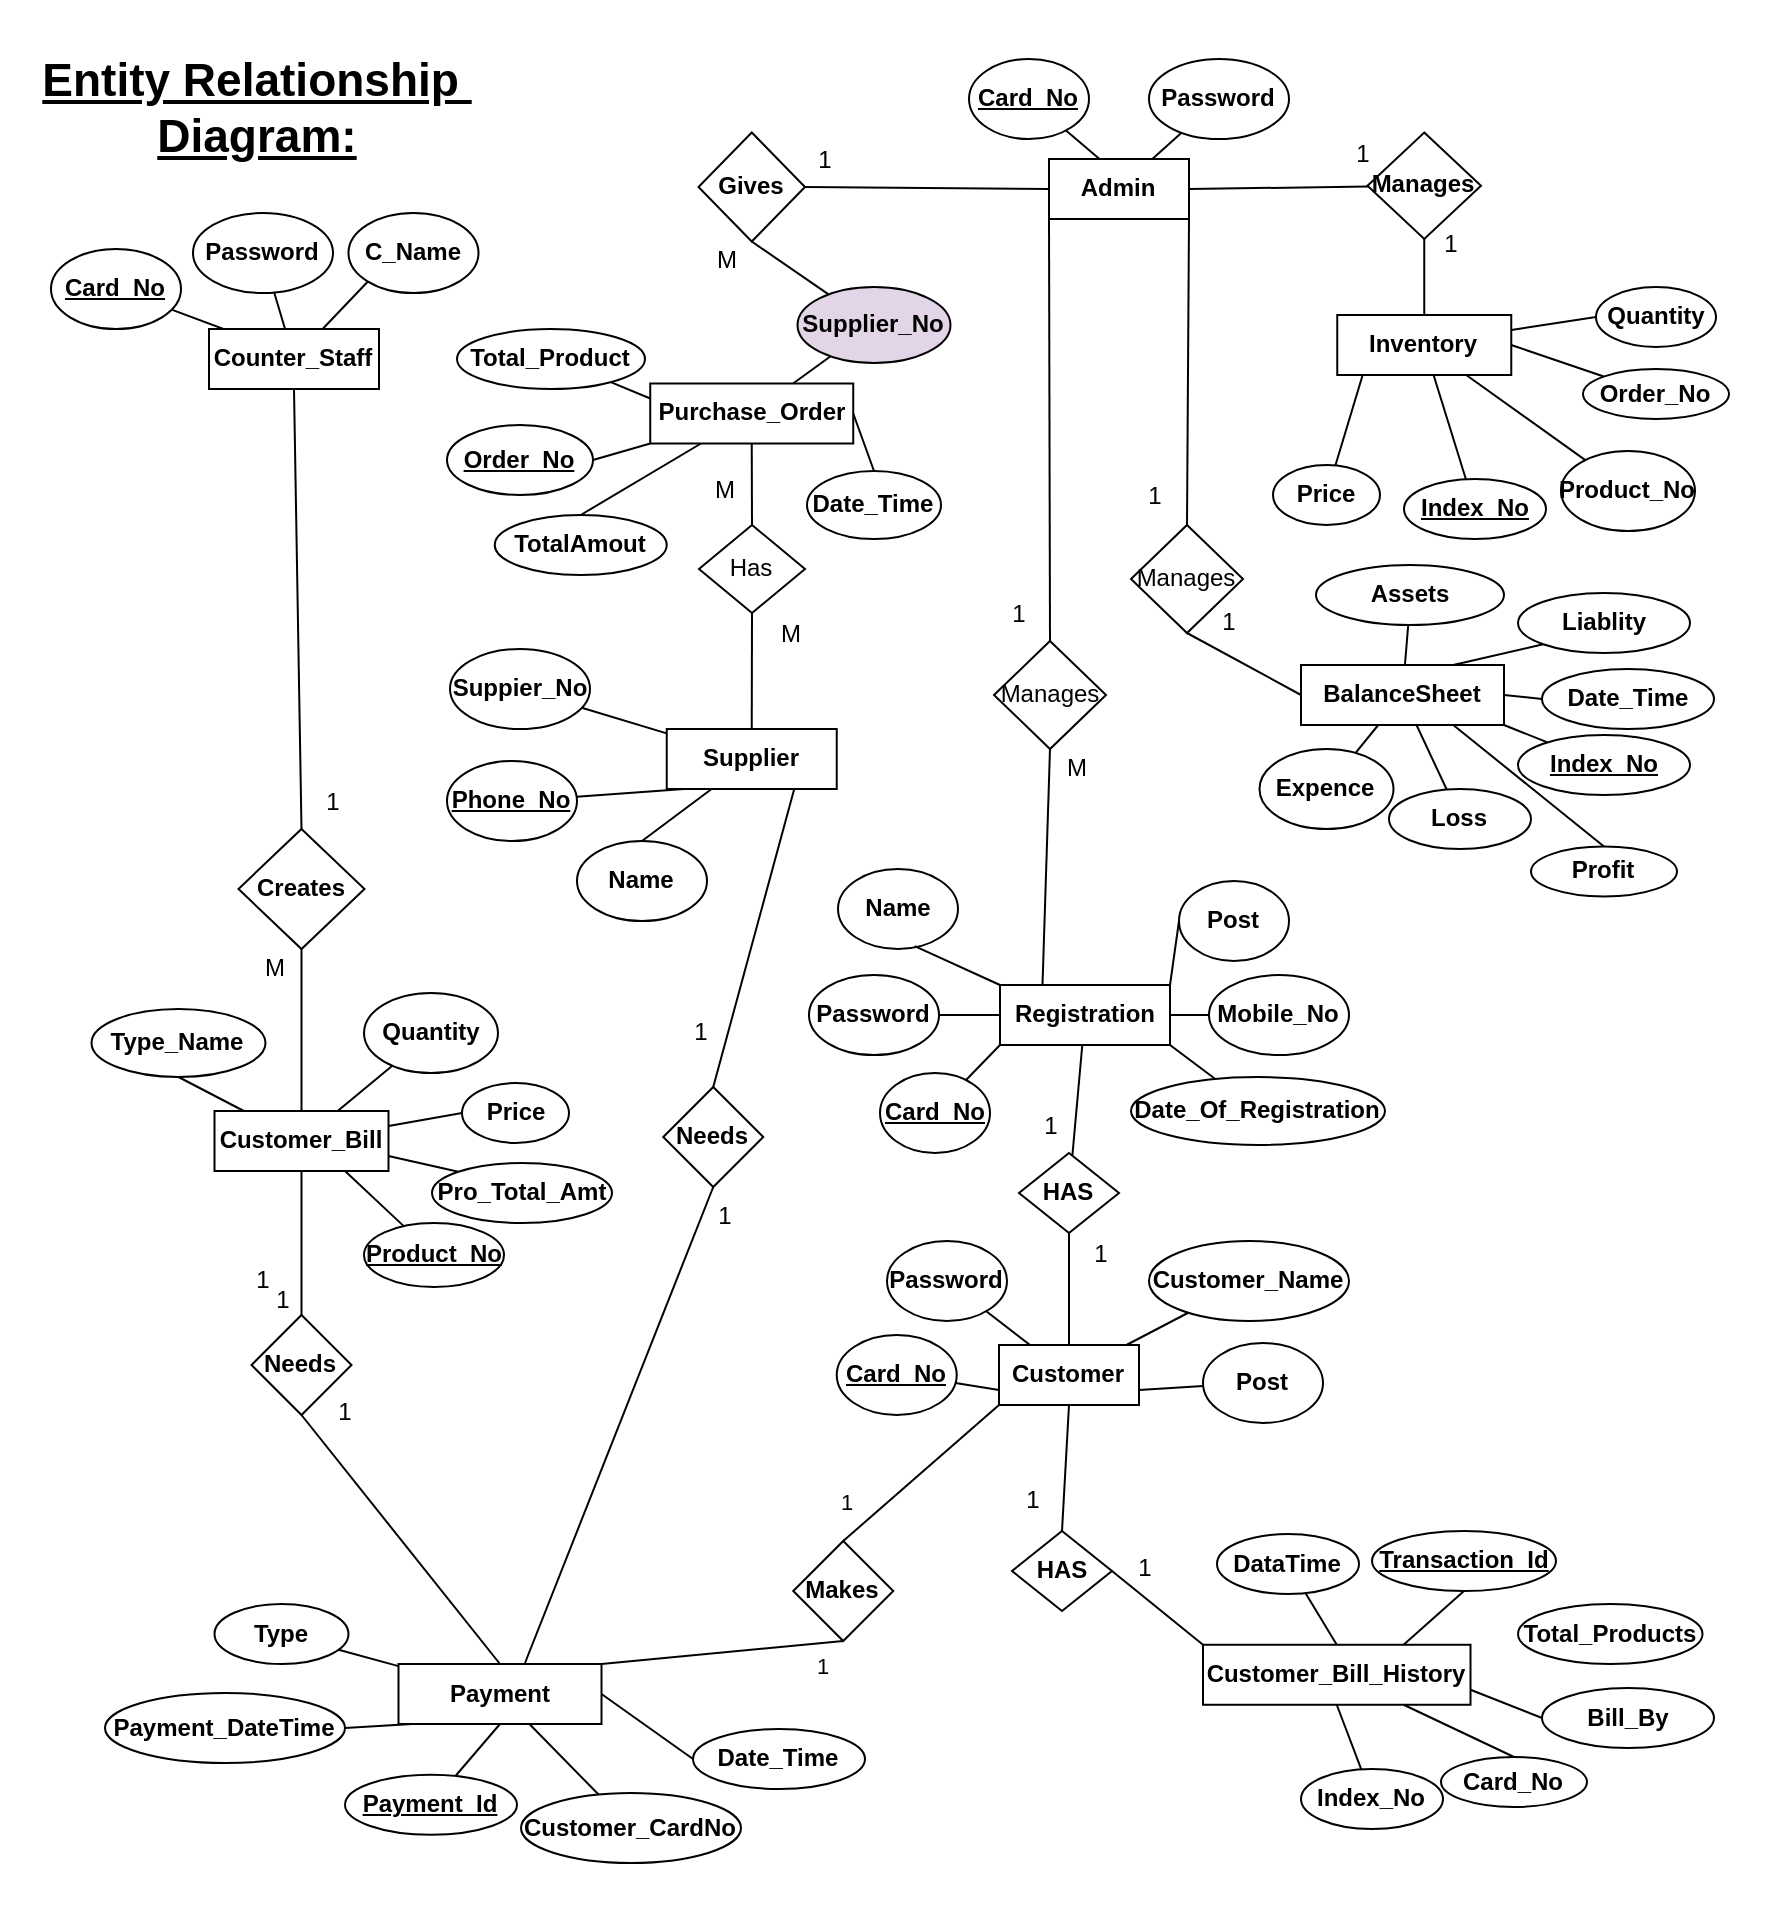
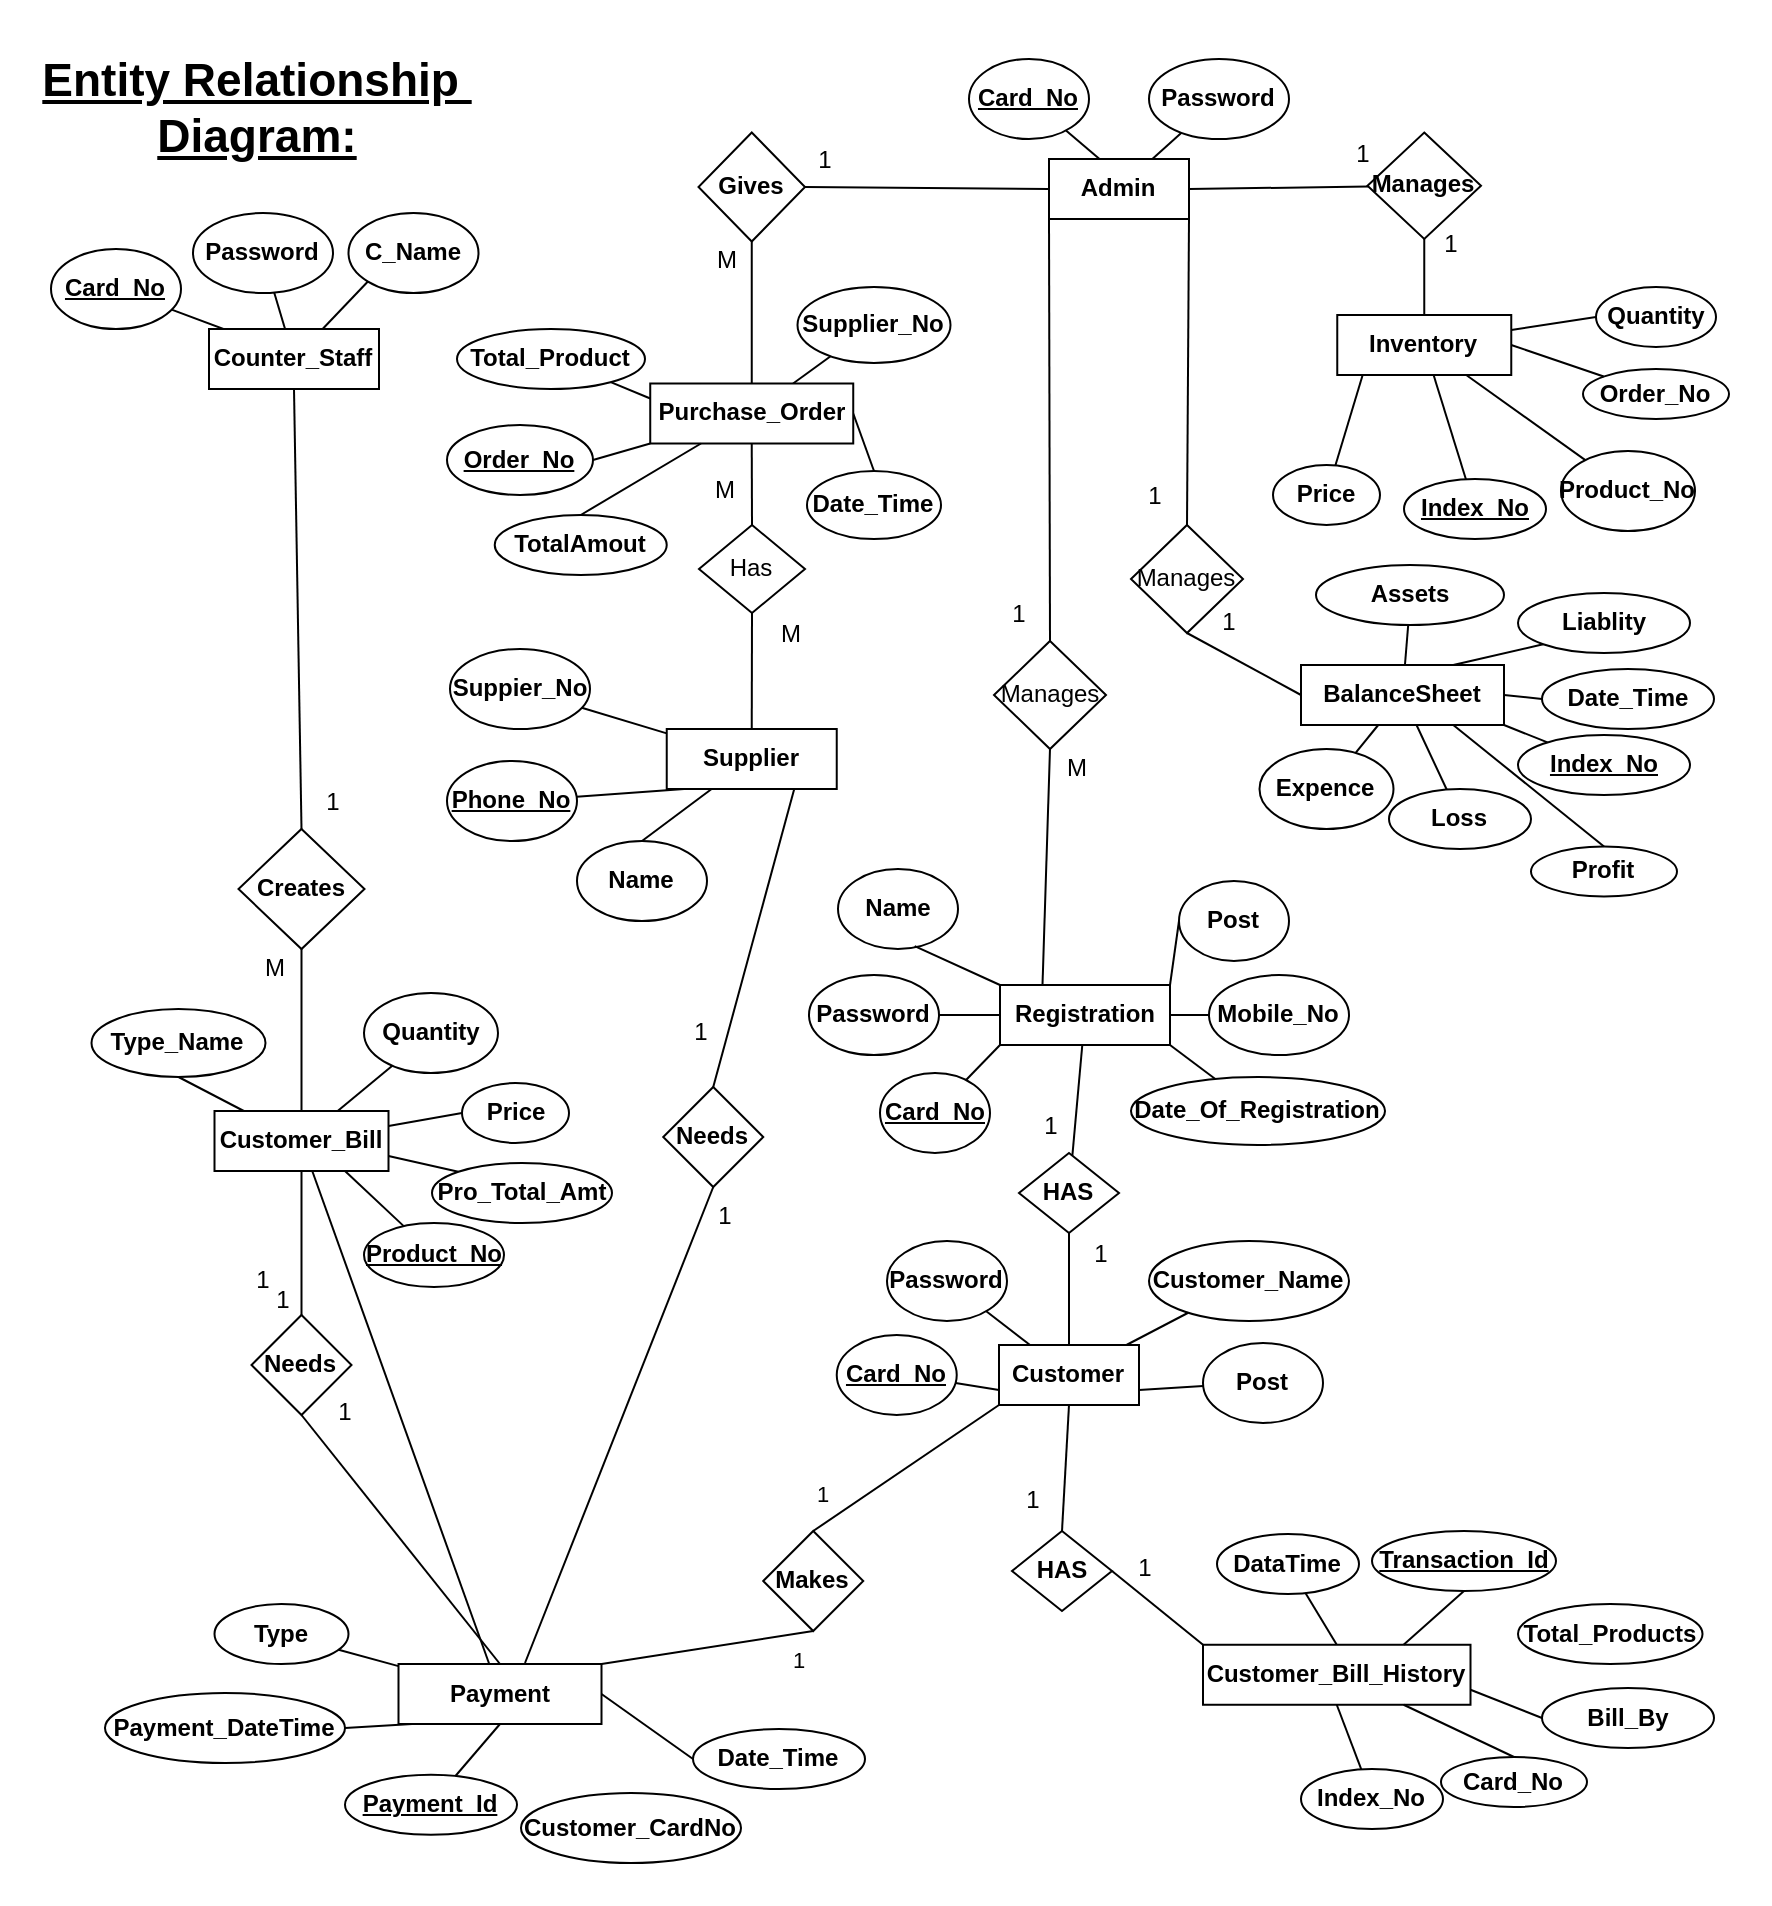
edge "Gives" -- "Supplier_No": now "Gives" -- "Purchase_Order"
node "Supplier_No": fillcolor #e1d5e7 -> #ffffff
node "Makes": moved (843, 1591) -> (813, 1581)
edge "Payment" -- "Customer_CardNo": now "Payment" -- "Customer_Bill"
